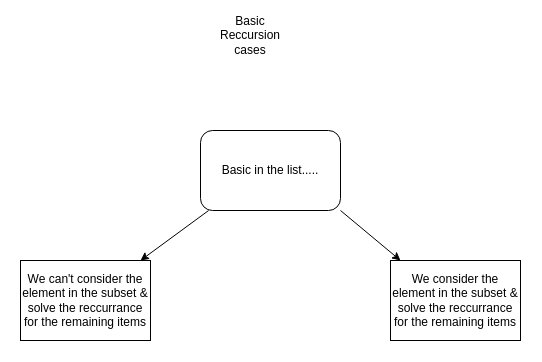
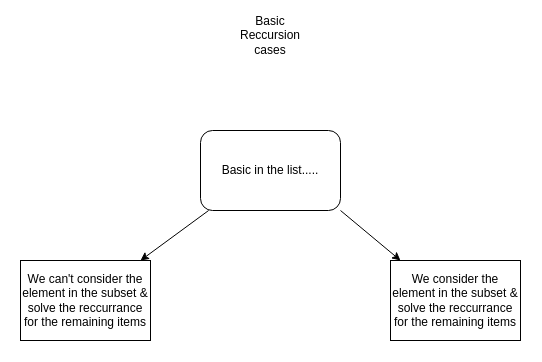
node "Basic Reccursion cases": moved (251, 36) -> (271, 36)
